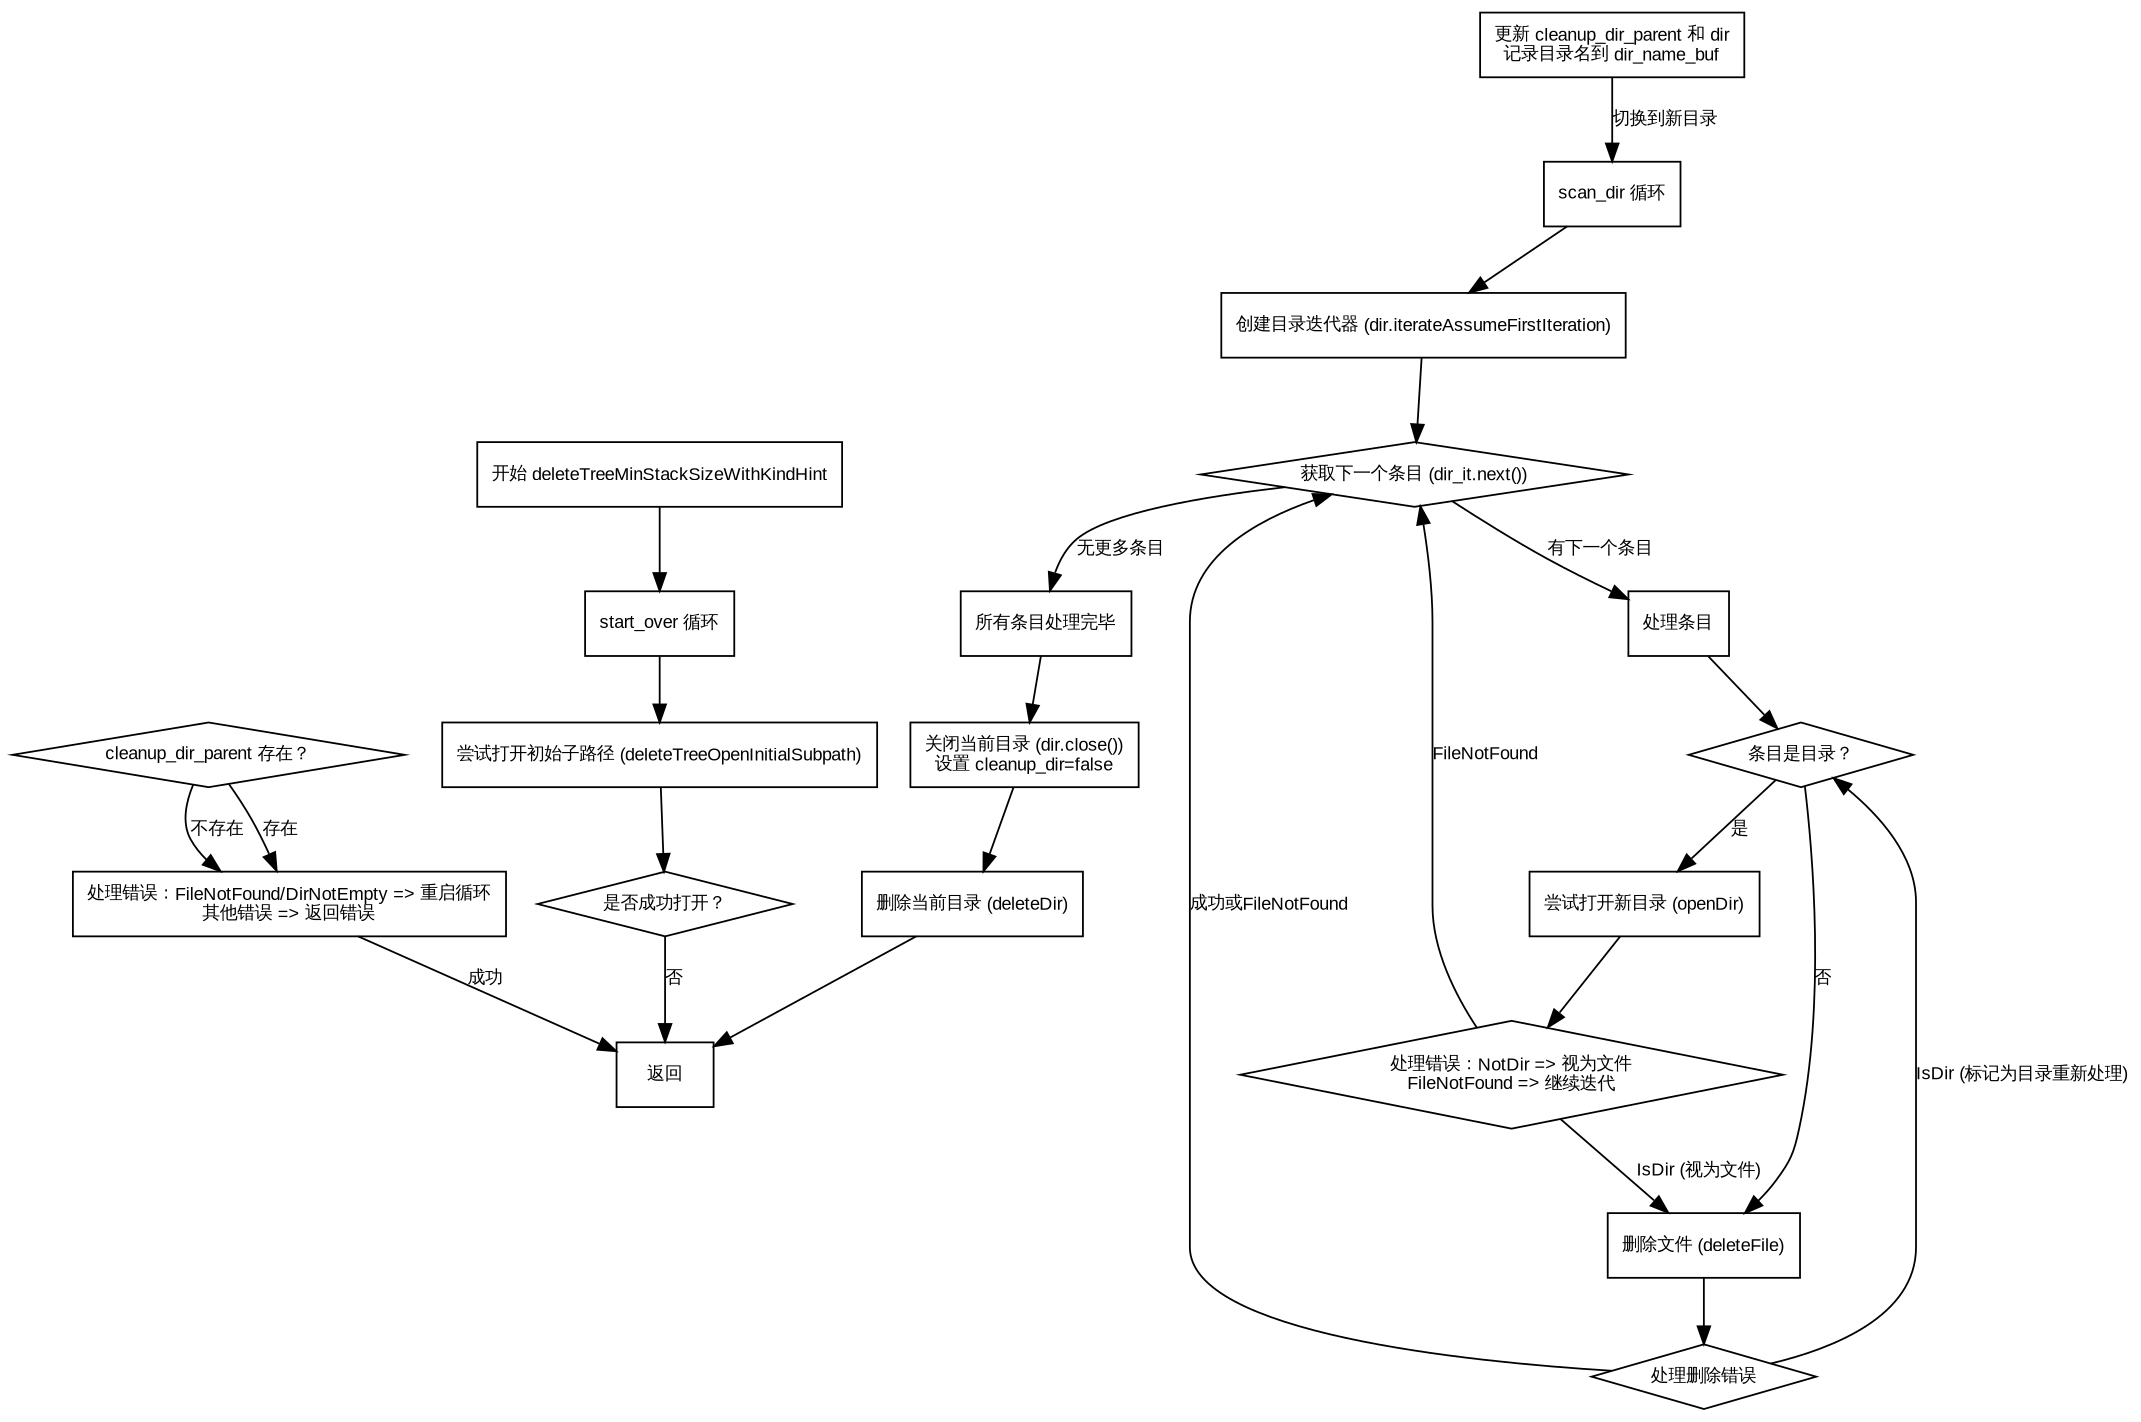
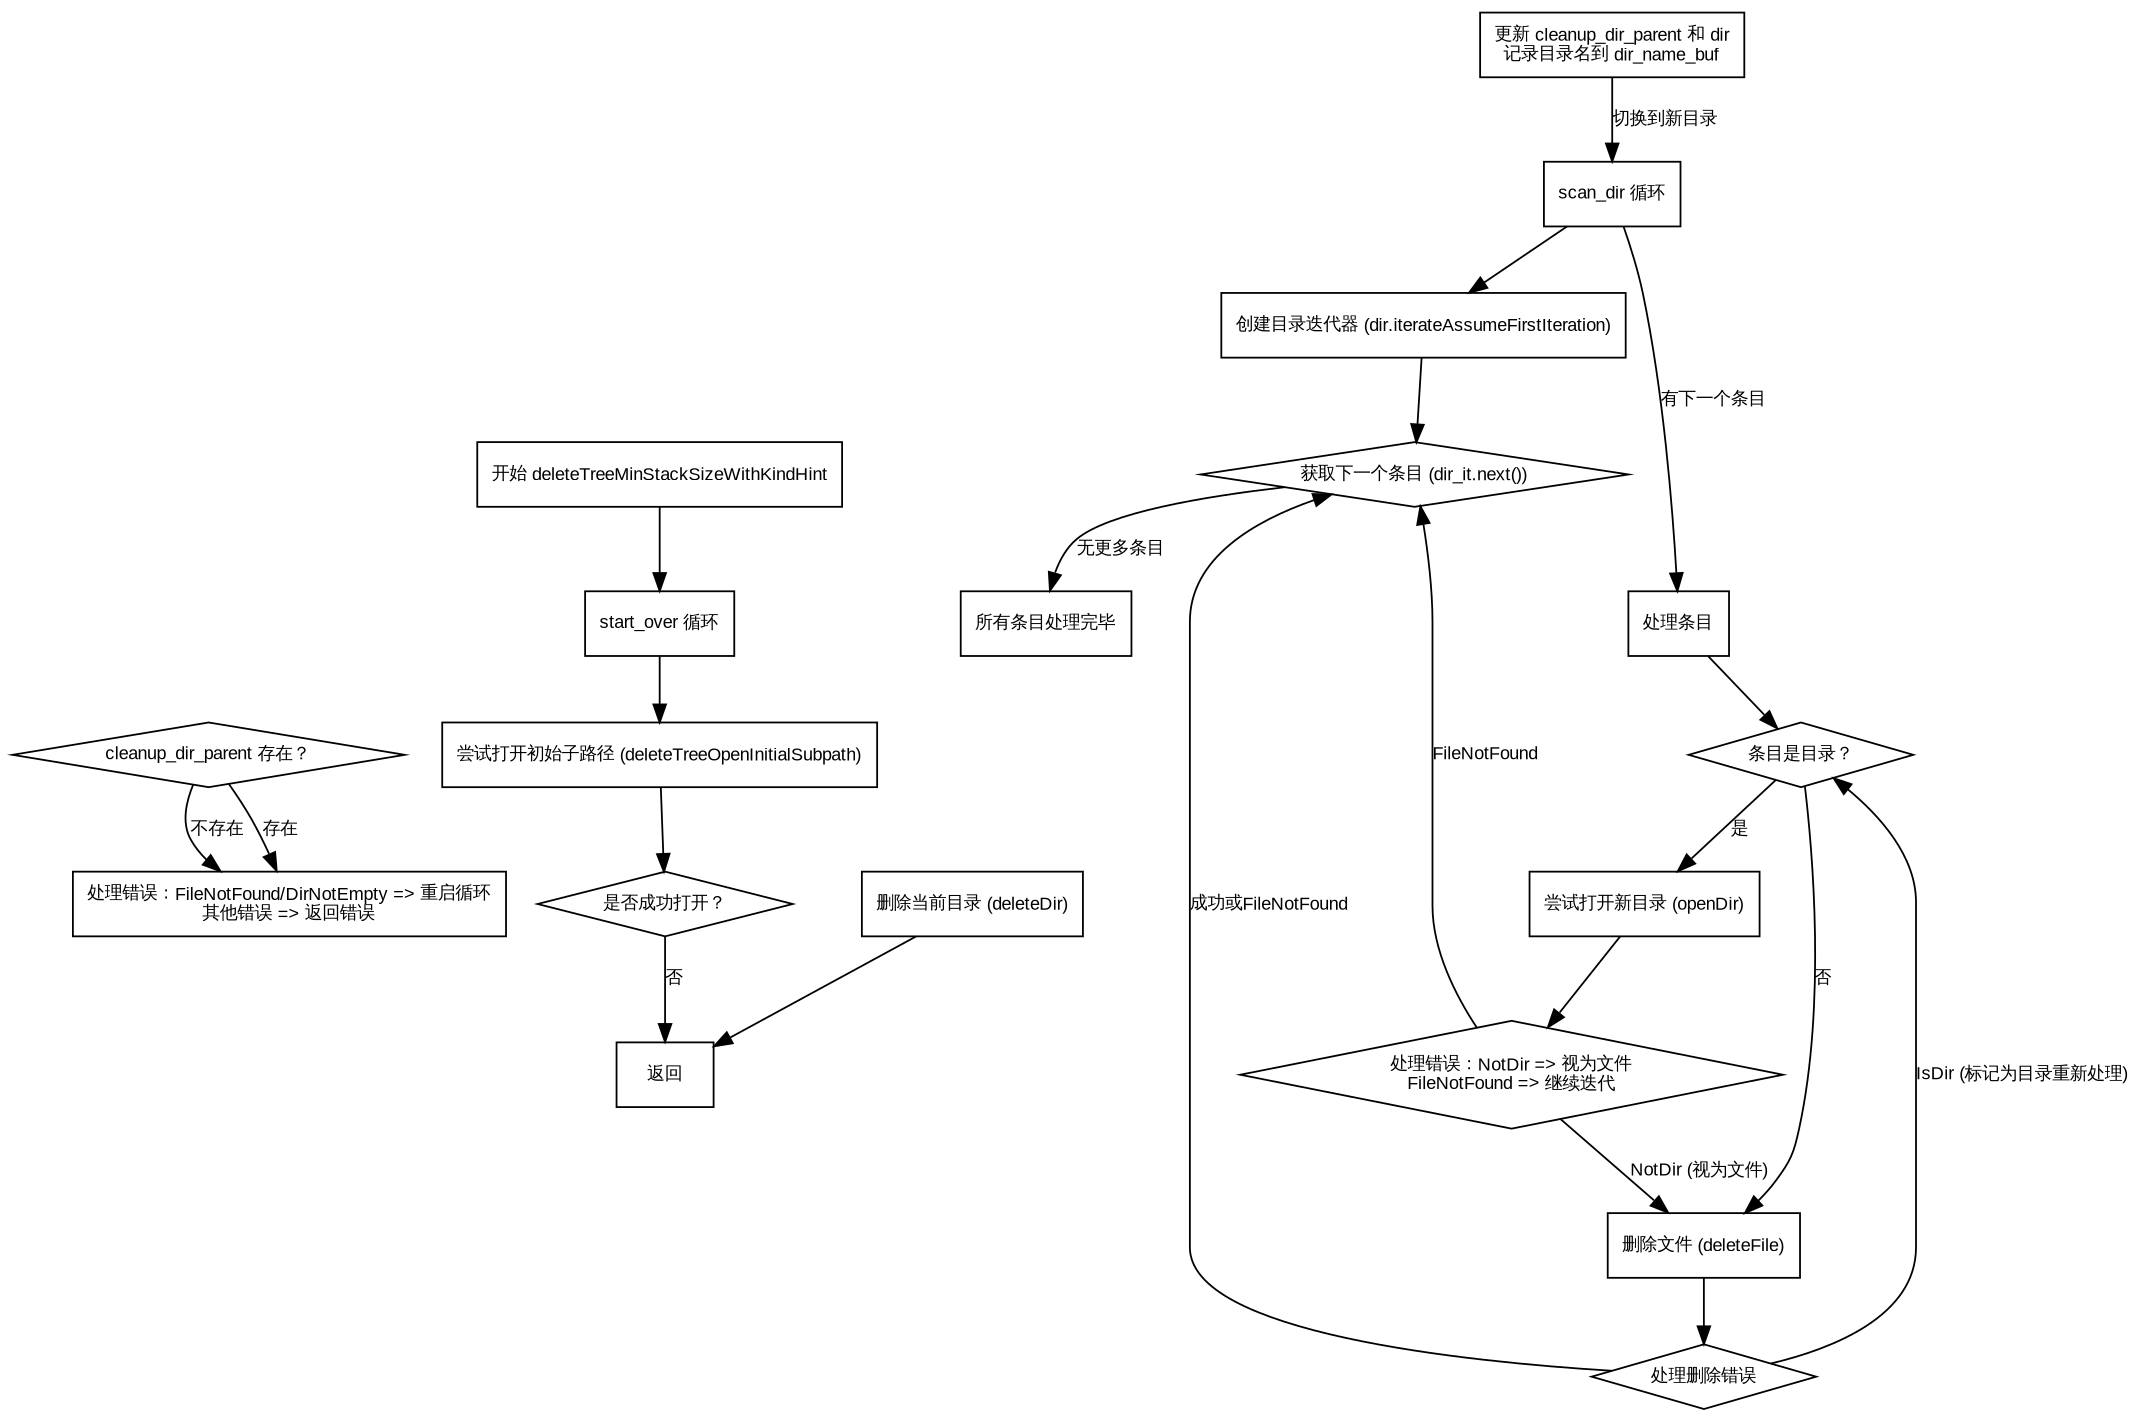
edge "获取下一个条目 (dir_it.next())" -> "处理条目": now "scan_dir 循环" -> "处理条目"
node "关闭当前目录 (dir.close()) 设置 cleanup_dir=false": removed
edge "处理错误：FileNotFound/DirNotEmpty => 重启循环 其他错误 => 返回错误" -> "返回": removed, label "成功"
edge "处理错误：NotDir => 视为文件 FileNotFound => 继续迭代" -> "删除文件 (deleteFile)": label "IsDir (视为文件)" -> "NotDir (视为文件)"
